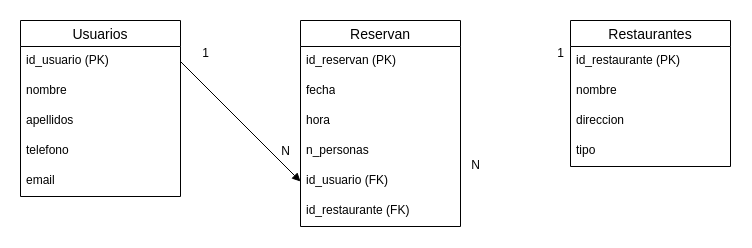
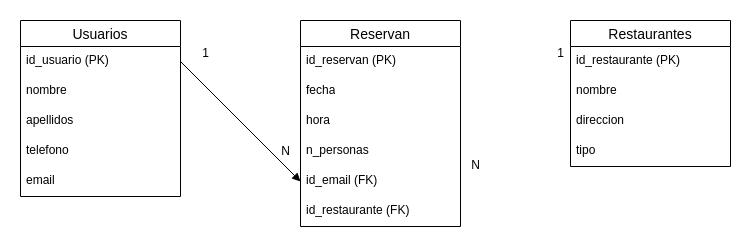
node "id_usuario (FK)": label "id_usuario (FK)" -> "id_email (FK)"
